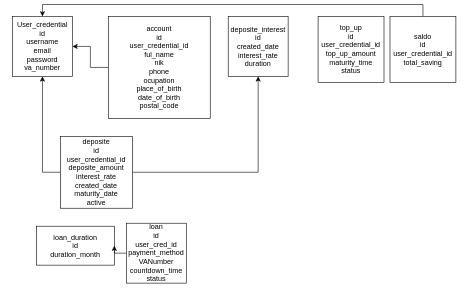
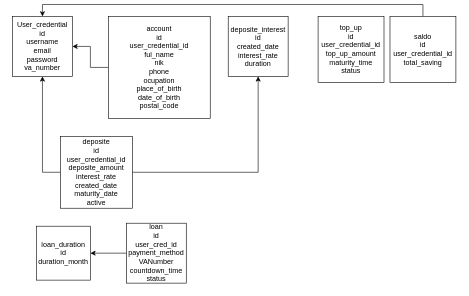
node "loan_duration id duration_month": size 78x39 -> 54x54
